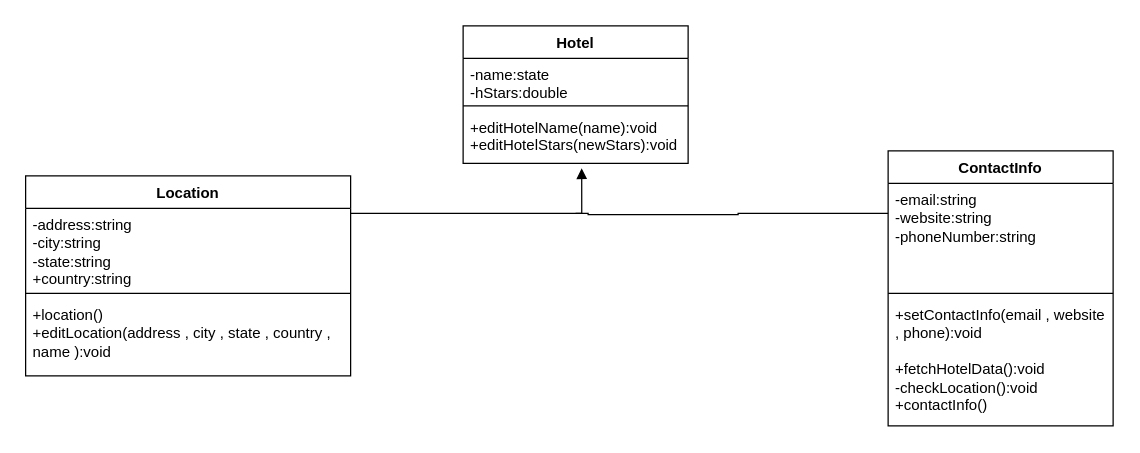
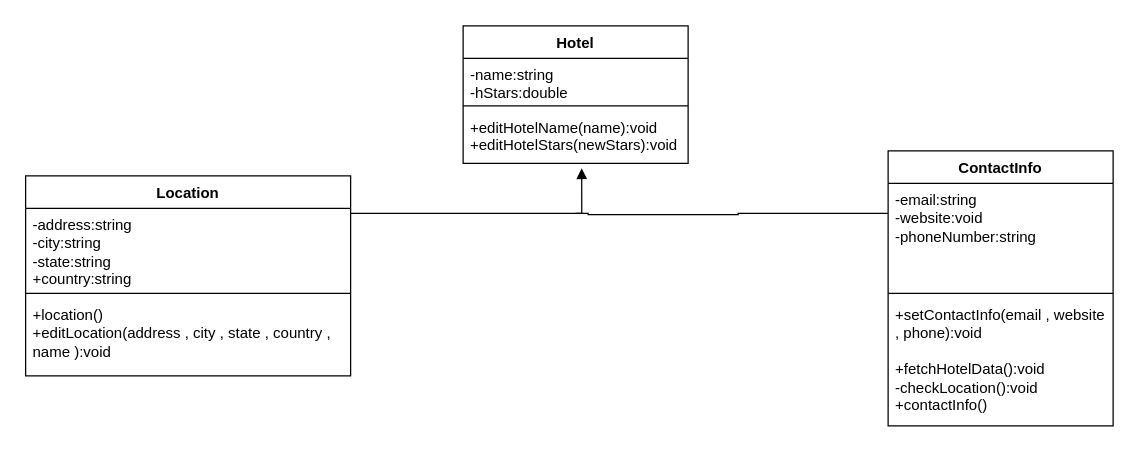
node "-name:state -hStars:double": label "-name:state -hStars:double" -> "-name:string -hStars:double"
node "-email:string -website:string -phoneNumber:string": label "-email:string -website:string -phoneNumber:string" -> "-email:string -website:void -phoneNumber:string"
